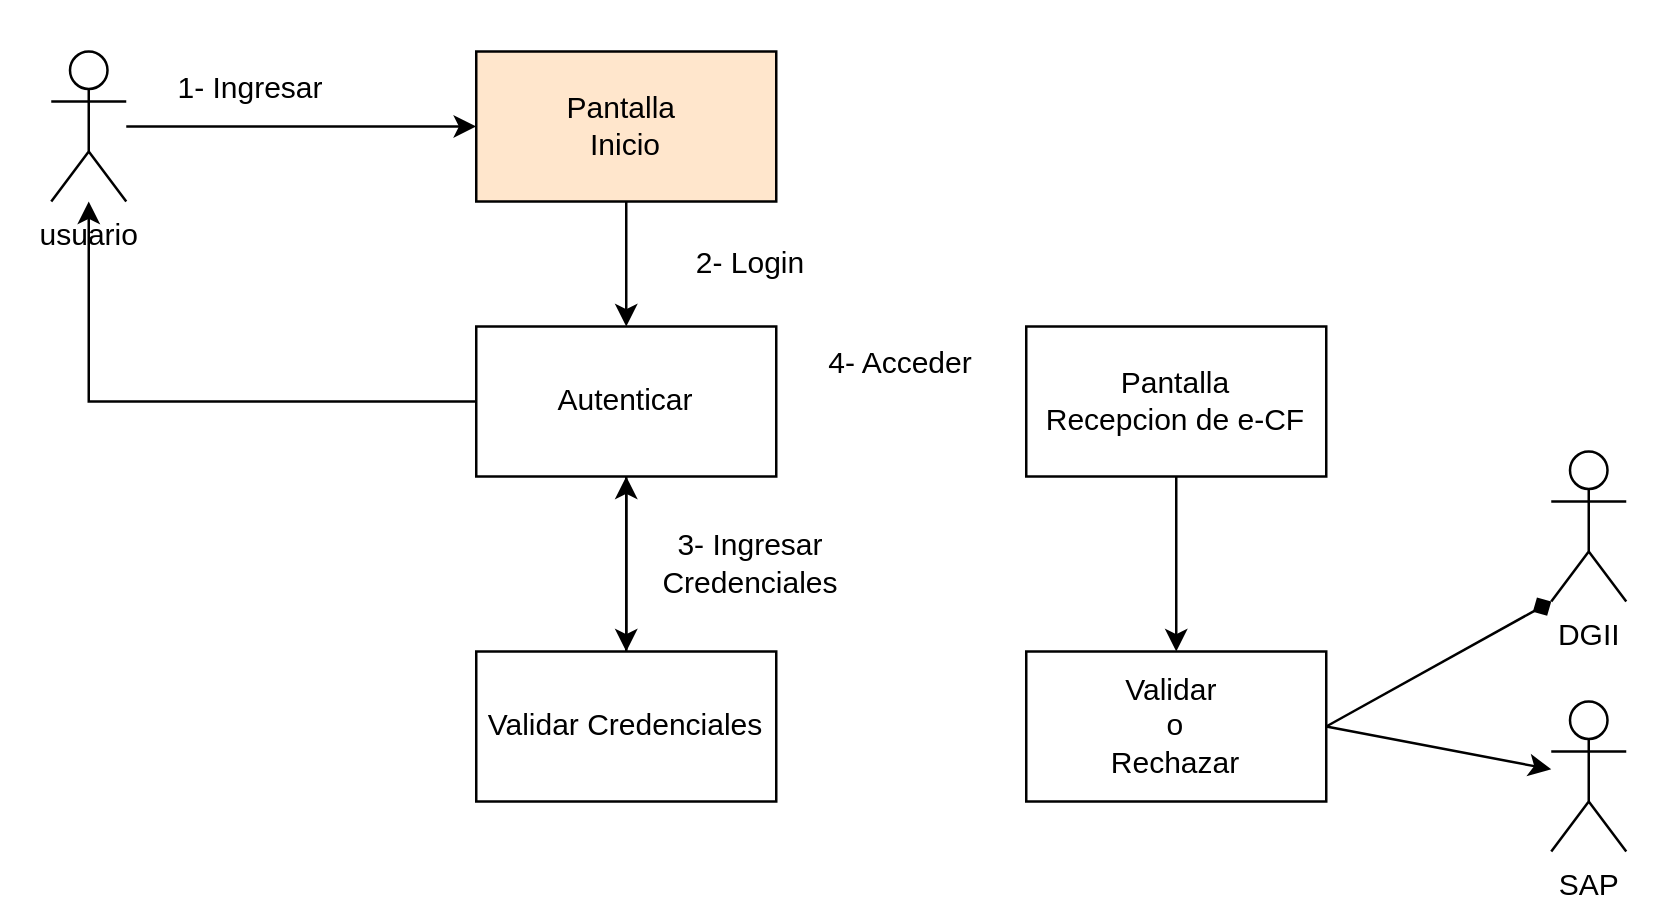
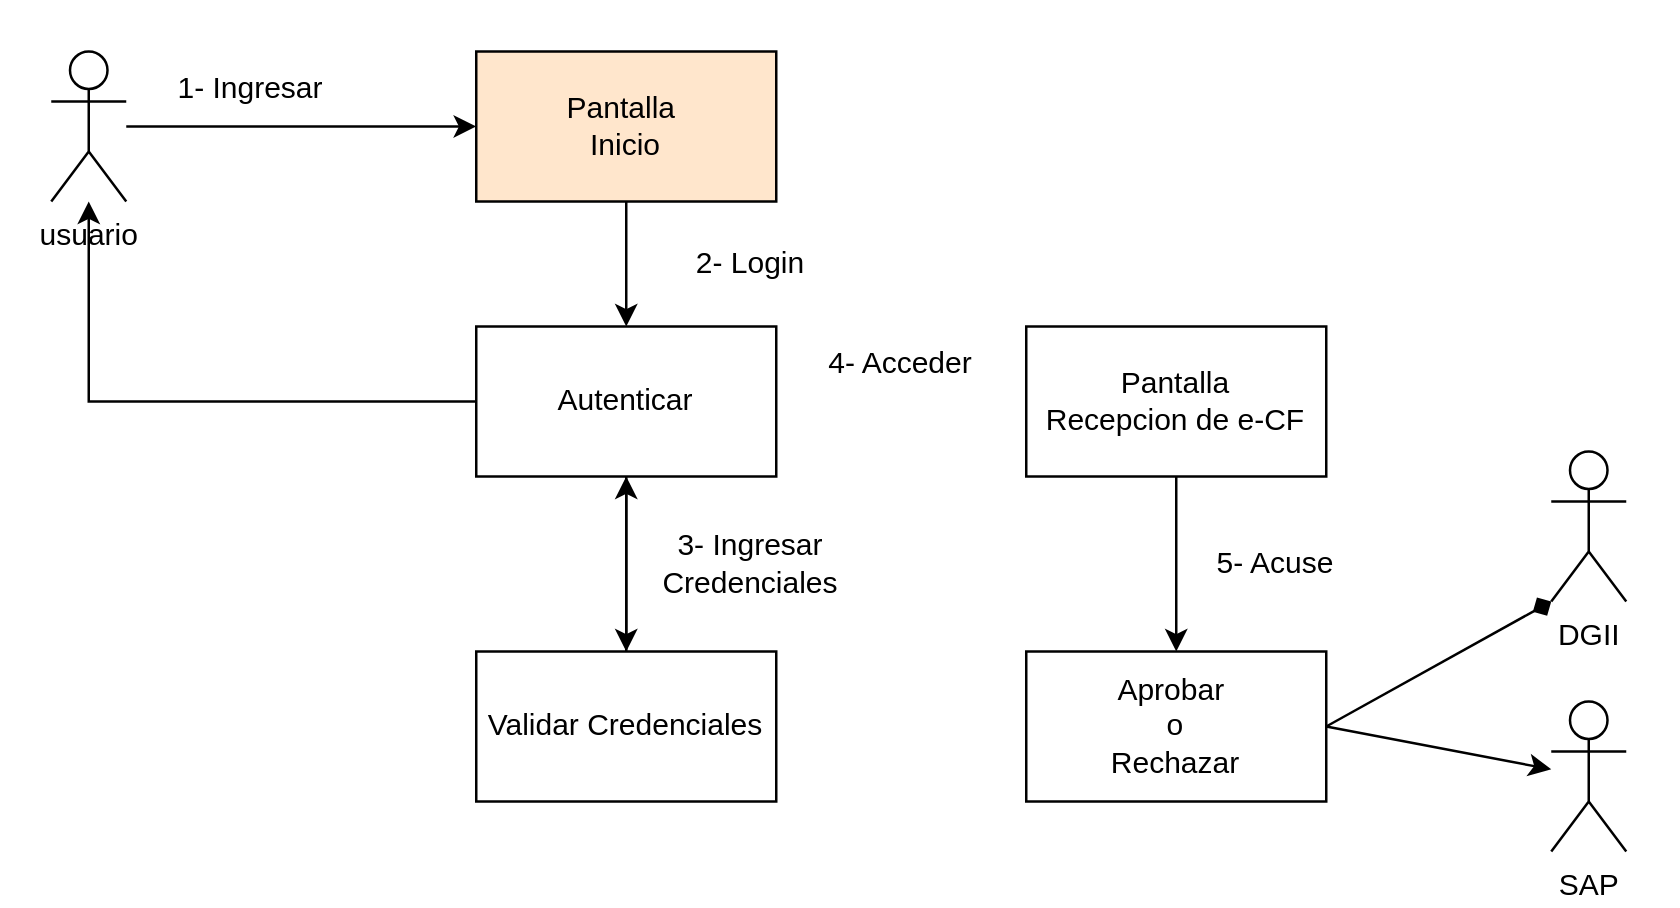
node "5- Acuse": added
node "Validar o Rechazar": label "Validar o Rechazar" -> "Aprobar o Rechazar"
